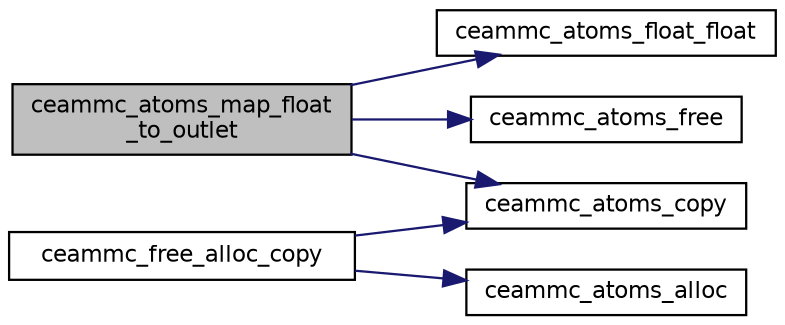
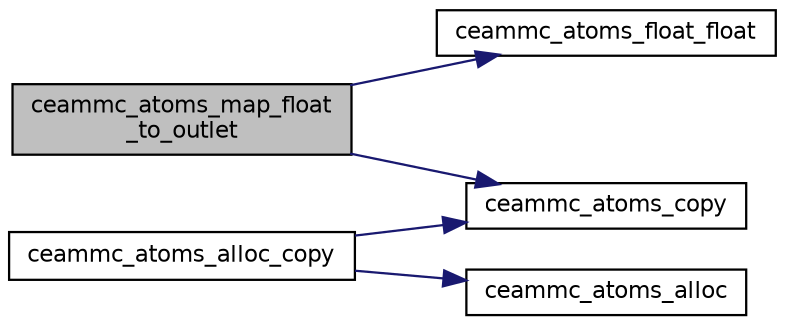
node "ceammc_atoms_free": removed
node "ceammc_free_alloc_copy": label "ceammc_free_alloc_copy" -> "ceammc_atoms_alloc_copy"
